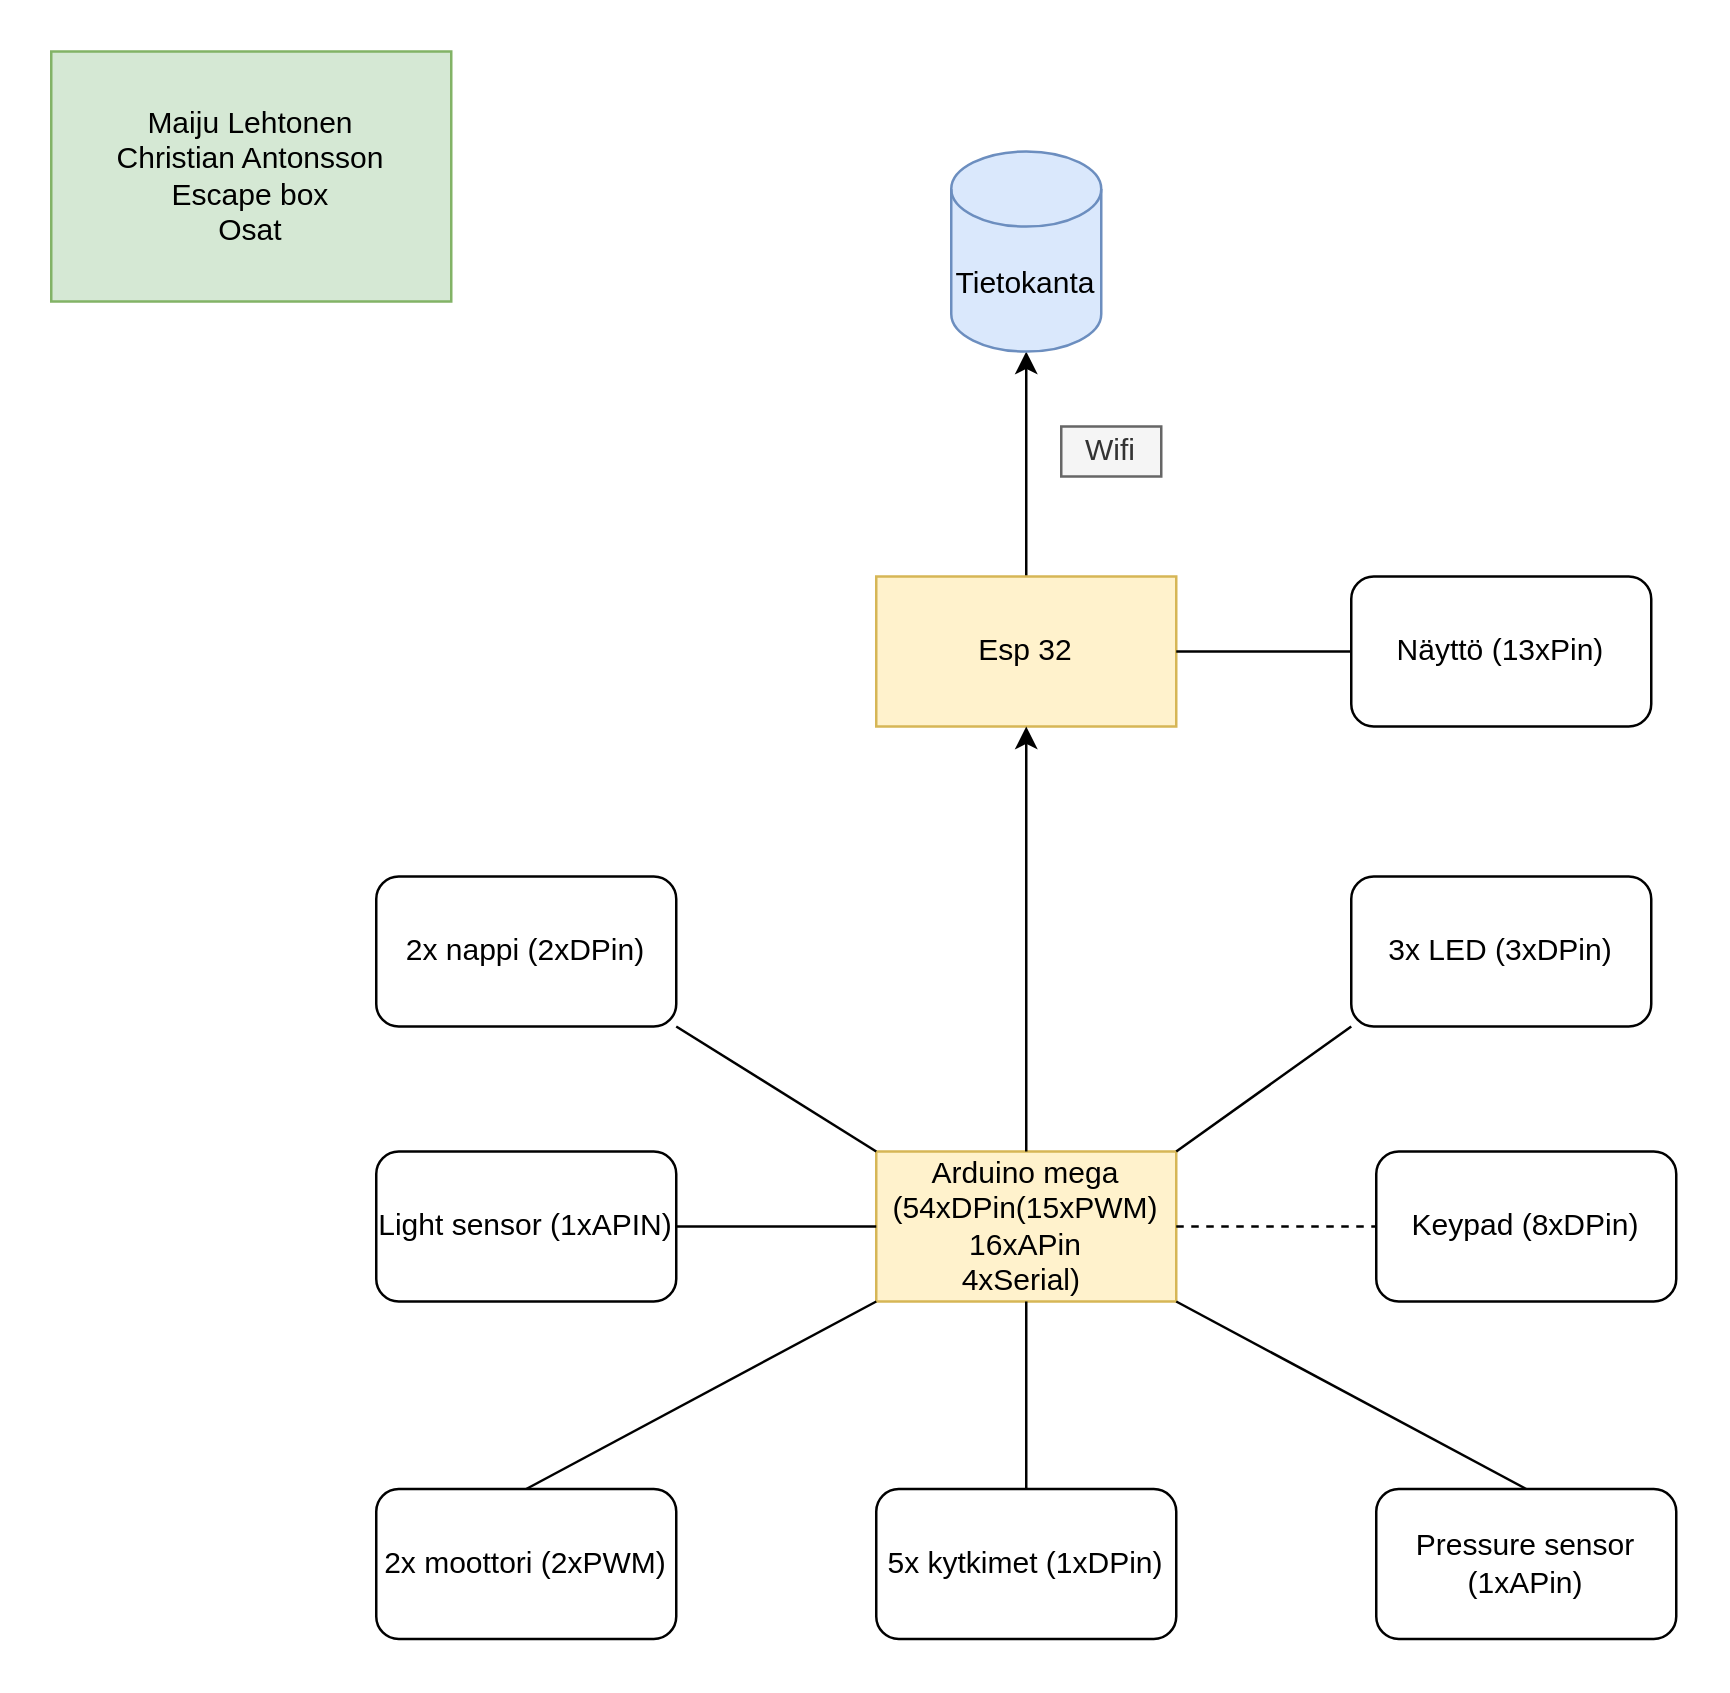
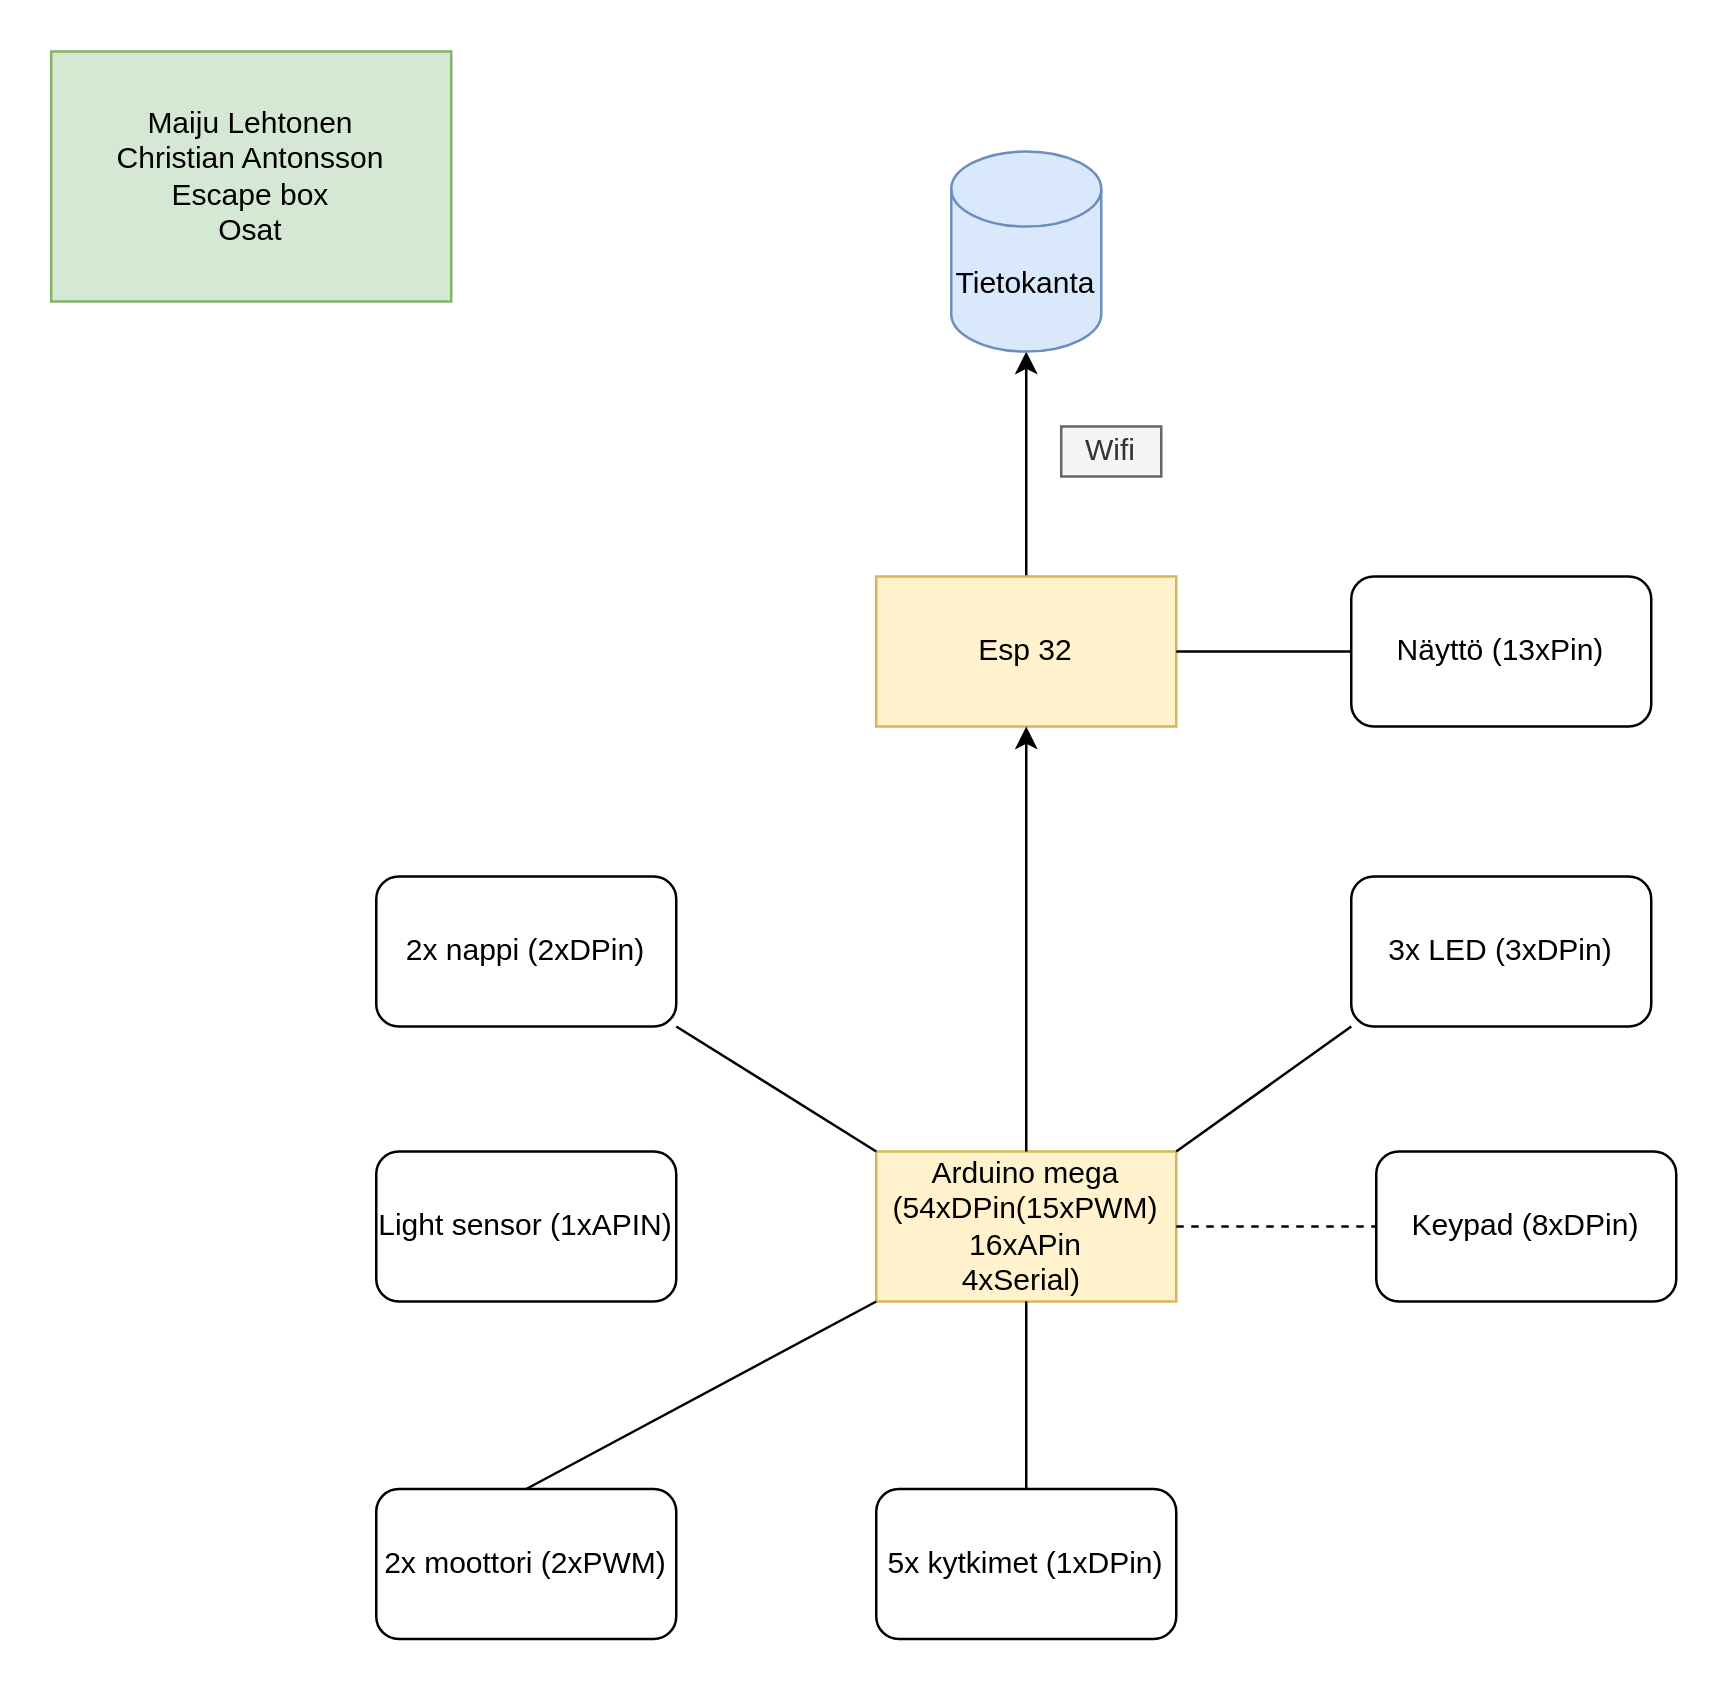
edge "Light sensor (1xAPIN)" -- "Arduino mega (54xDPin(15xPWM) 16xAPin 4xSerial)": removed
edge "Arduino mega (54xDPin(15xPWM) 16xAPin 4xSerial)" -- "Pressure sensor (1xAPin)": removed
node "Pressure sensor (1xAPin)": removed
